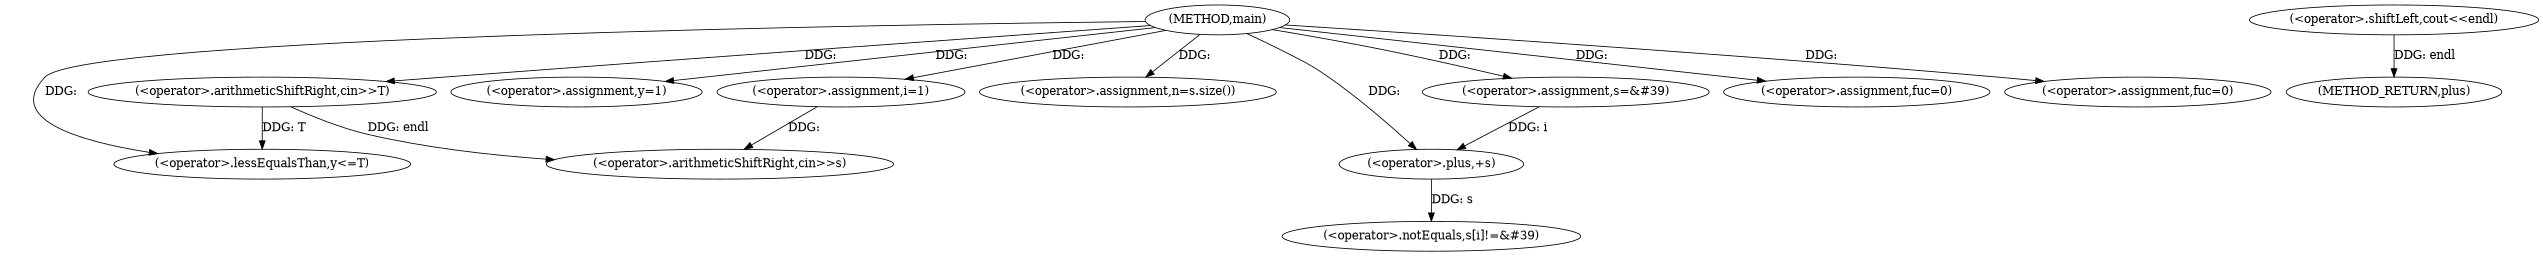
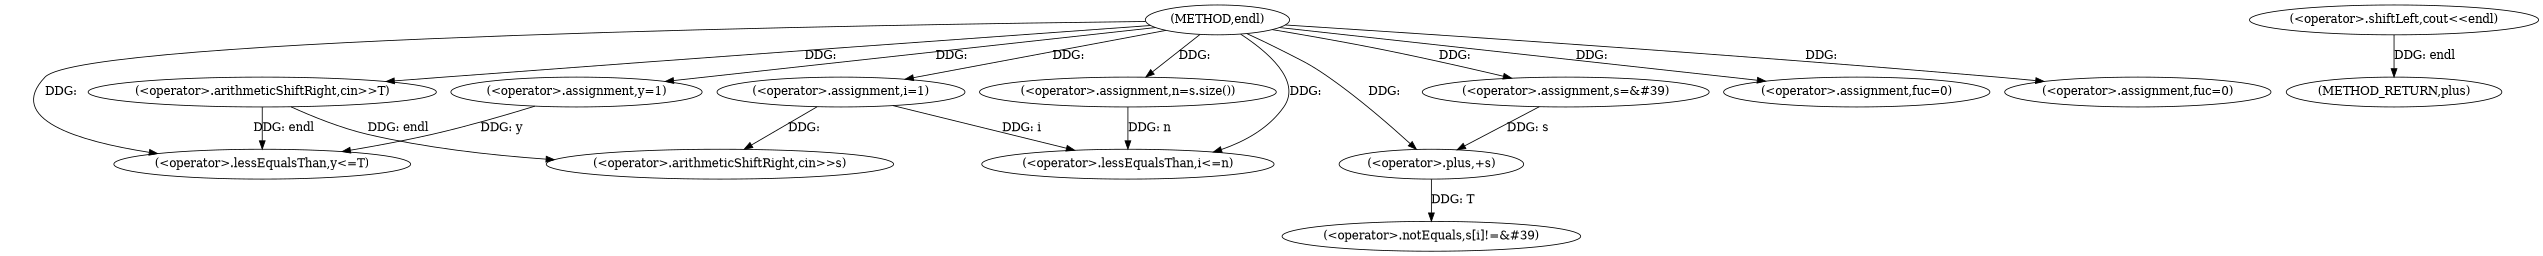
node "(METHOD,main)": label "(METHOD,main)" -> "(METHOD,endl)"
edge "(<operator>.arithmeticShiftRight,cin>>T)" -> "(<operator>.lessEqualsThan,y<=T)": label "DDG: T" -> "DDG: endl"
edge "(<operator>.assignment,s=&#39)" -> "(<operator>.plus,+s)": label "DDG: i" -> "DDG: s"
edge "(<operator>.assignment,y=1)" -> "(<operator>.lessEqualsThan,y<=T)": added, label "DDG: y"
node "(<operator>.lessEqualsThan,i<=n)": added
edge "(<operator>.plus,+s)" -> "(<operator>.notEquals,s[i]!=&#39)": label "DDG: s" -> "DDG: T"
